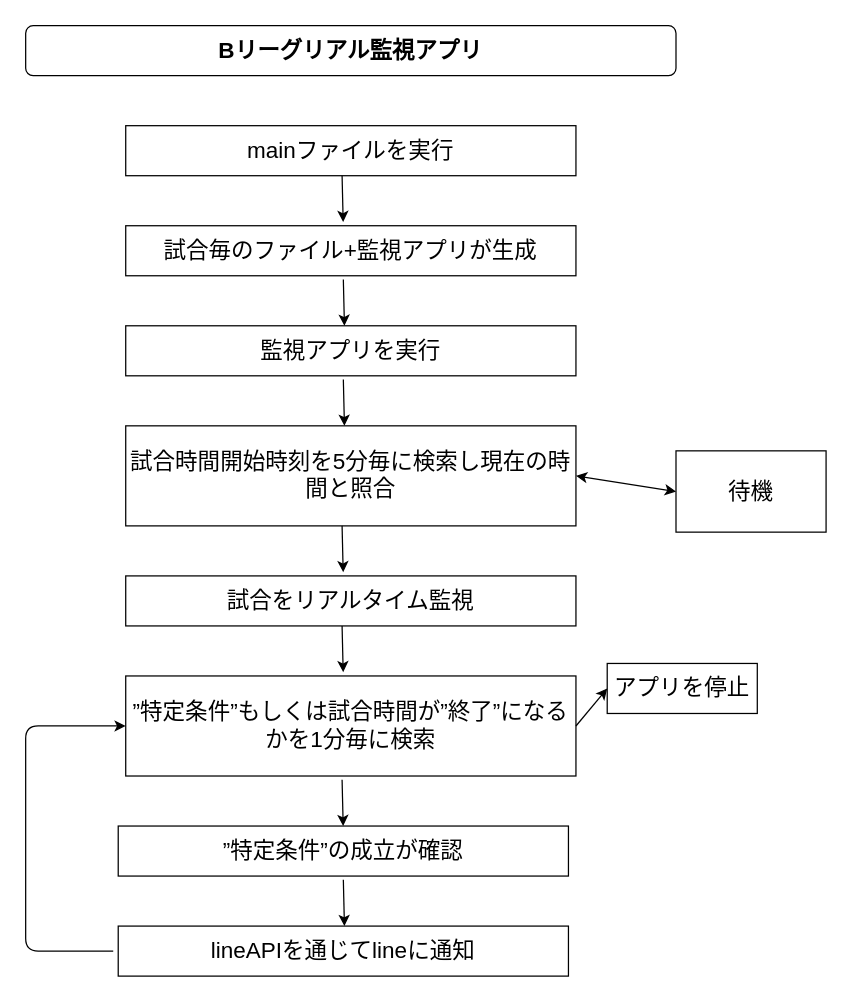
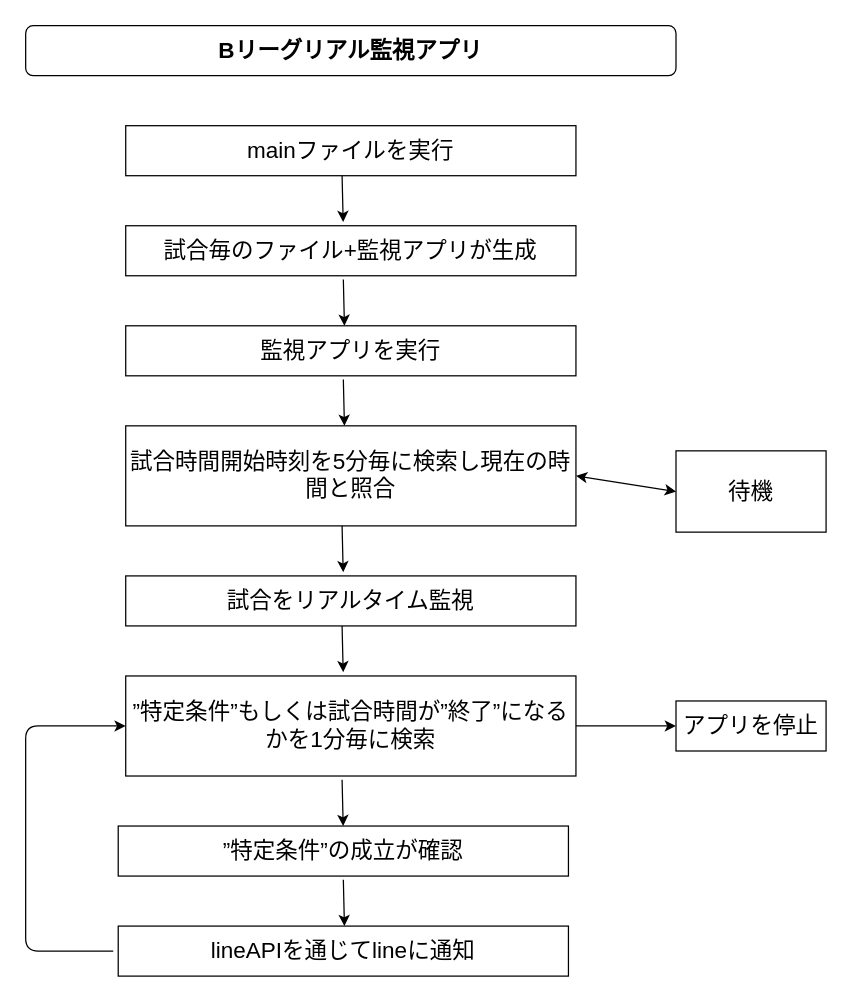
node "アプリを停止": moved (682, 688) -> (751, 726)
